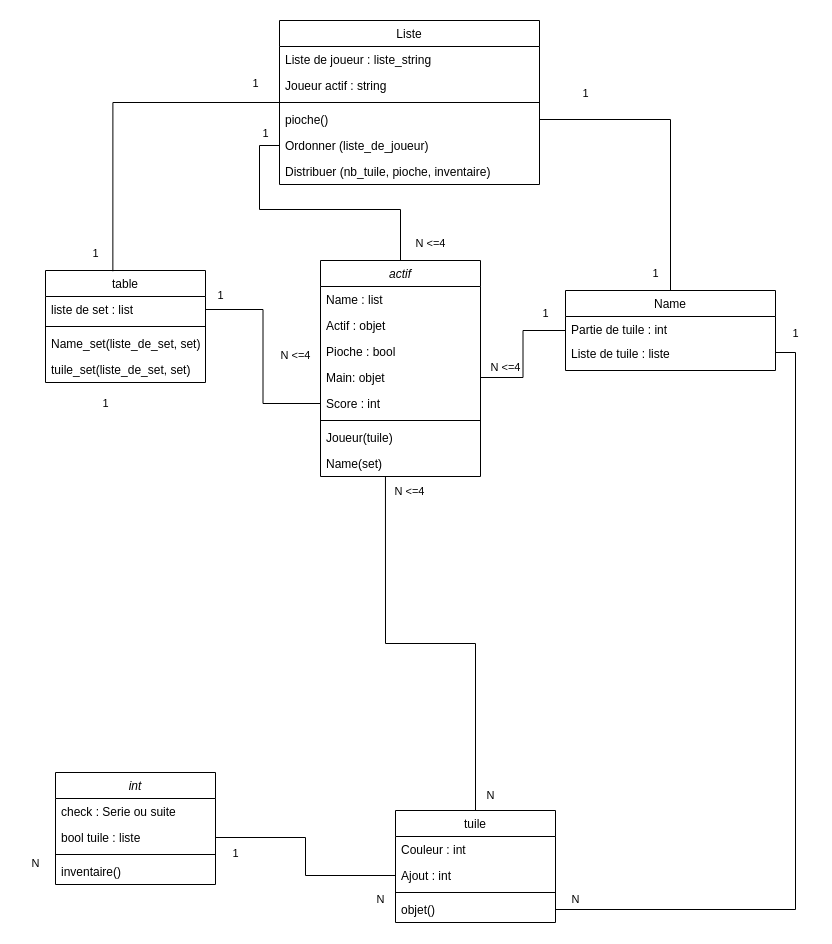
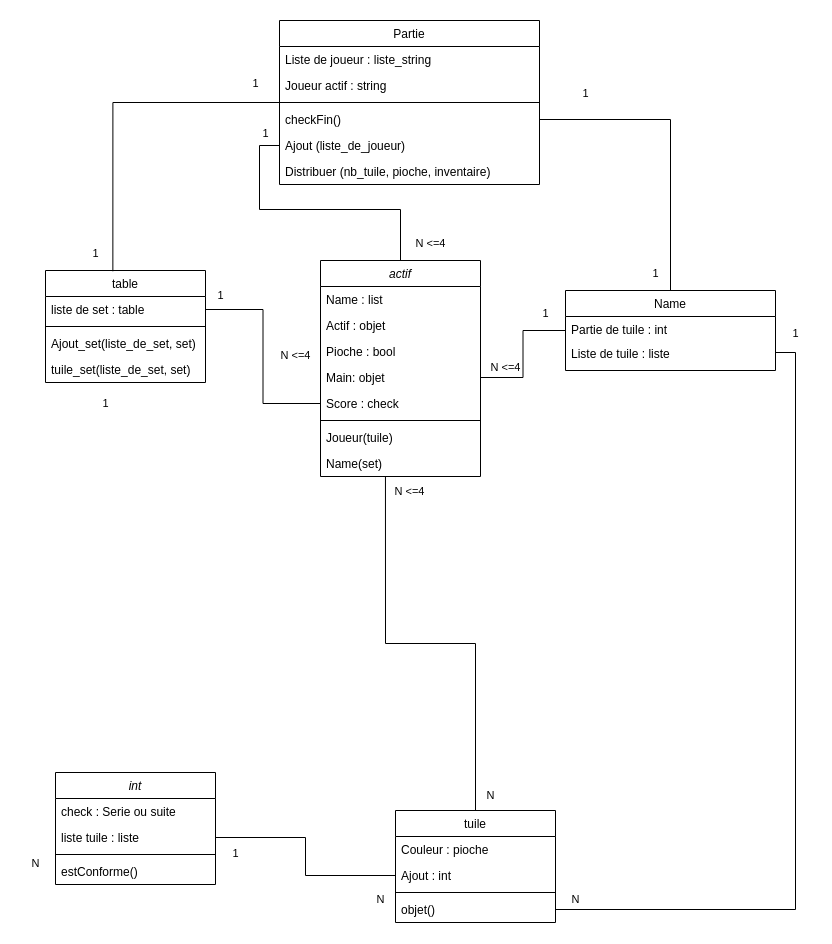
node "Liste": label "Liste" -> "Partie"
node "pioche()": label "pioche()" -> "checkFin()"
node "Ordonner (liste_de_joueur)": label "Ordonner (liste_de_joueur)" -> "Ajout (liste_de_joueur)"
node "liste de set : list": label "liste de set : list" -> "liste de set : table"
node "Name_set(liste_de_set, set)": label "Name_set(liste_de_set, set)" -> "Ajout_set(liste_de_set, set)"
node "Score : int": label "Score : int" -> "Score : check"
node "bool tuile : liste": label "bool tuile : liste" -> "liste tuile : liste"
node "Couleur : int": label "Couleur : int" -> "Couleur : pioche"
node "inventaire()": label "inventaire()" -> "estConforme()"
